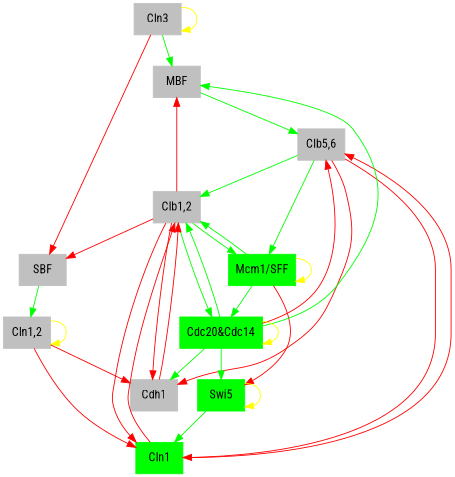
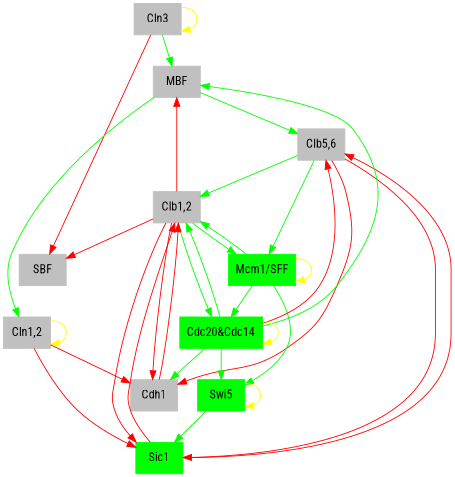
edge "SBF" -> "Cln1,2": now "MBF" -> "Cln1,2"
edge "Mcm1/SFF" -> "Swi5": color red -> green
node "Cln1": label "Cln1" -> "Sic1"
